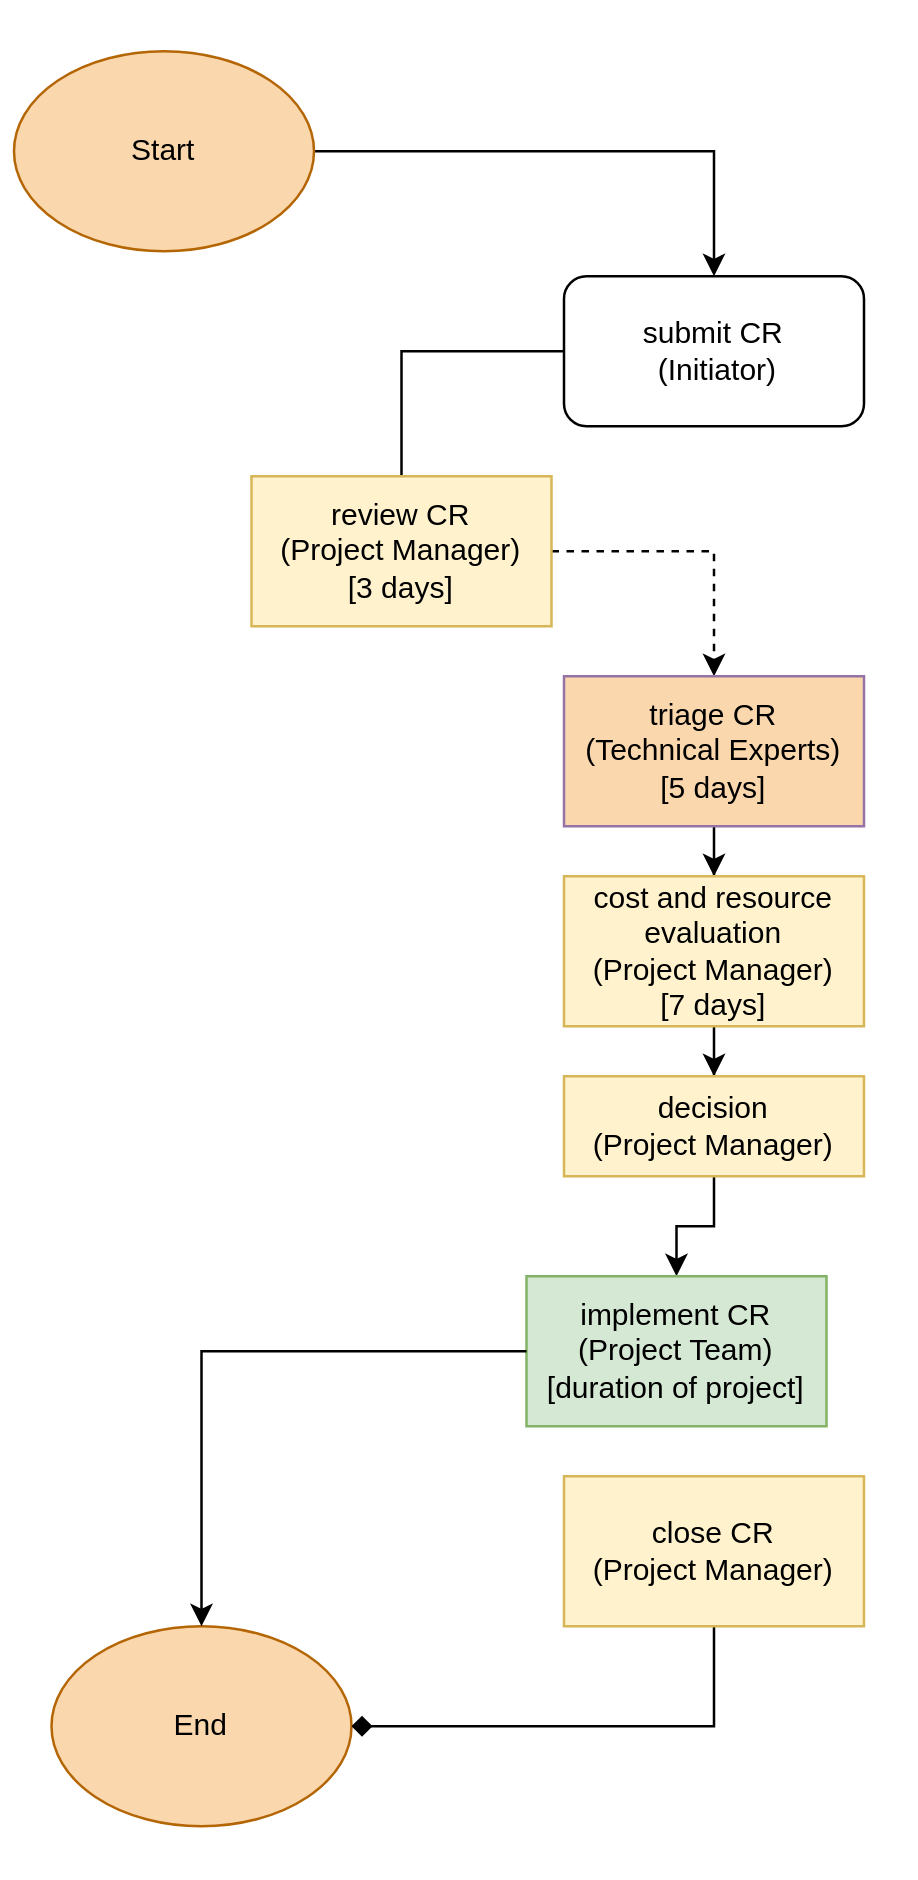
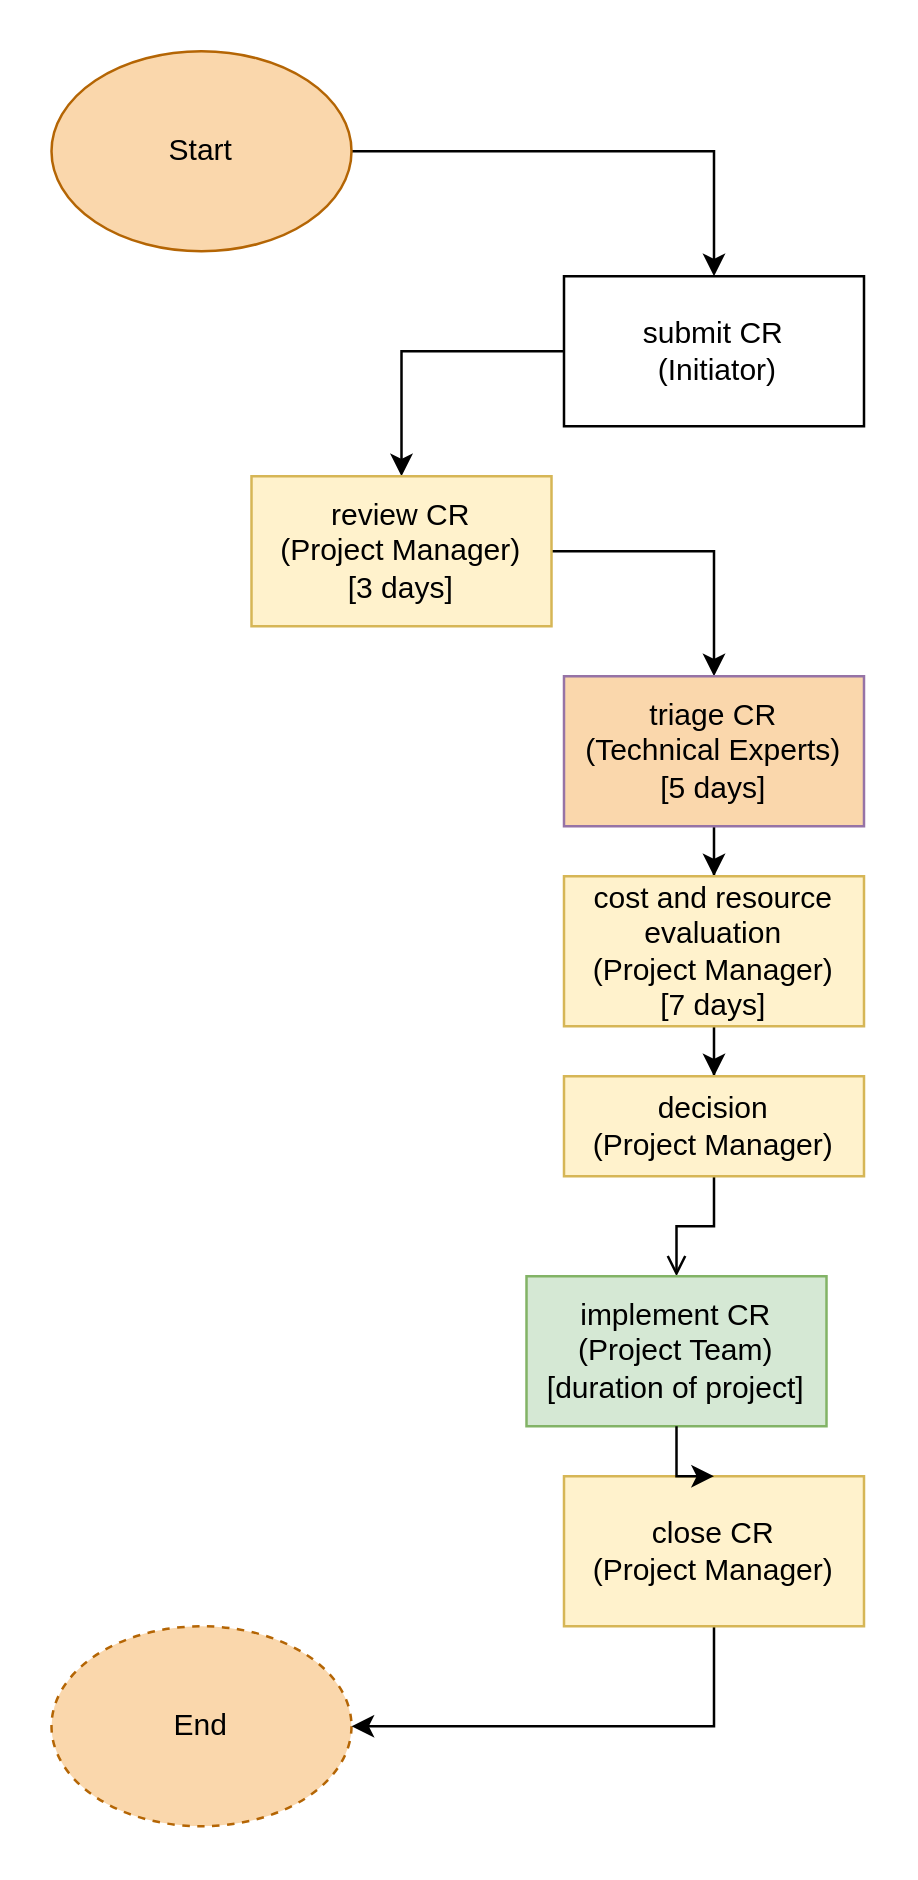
node "Start": moved (164, 151) -> (201, 151)
node "submit CR (Initiator)": shape rounded rectangle -> rectangle
edge "submit CR (Initiator)" -- "review CR (Project Manager) [3 days]": arrowhead none -> classic
edge "review CR (Project Manager) [3 days]" -> "triage CR (Technical Experts) [5 days]": style dashed -> solid
edge "decision (Project Manager)" -> "implement CR (Project Team) [duration of project]": arrowhead classic -> open
edge "implement CR (Project Team) [duration of project]" -> "End": now "implement CR (Project Team) [duration of project]" -> "close CR (Project Manager)"
node "End": style solid -> dashed
edge "close CR (Project Manager)" -> "End": arrowhead diamond -> classic
